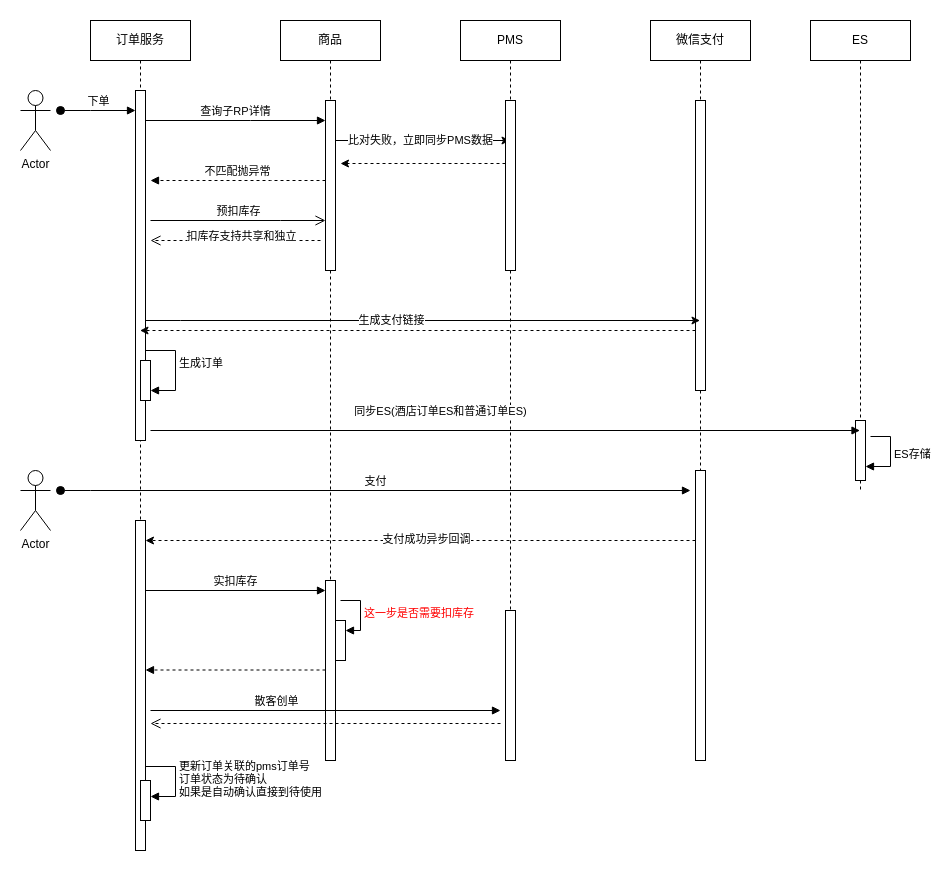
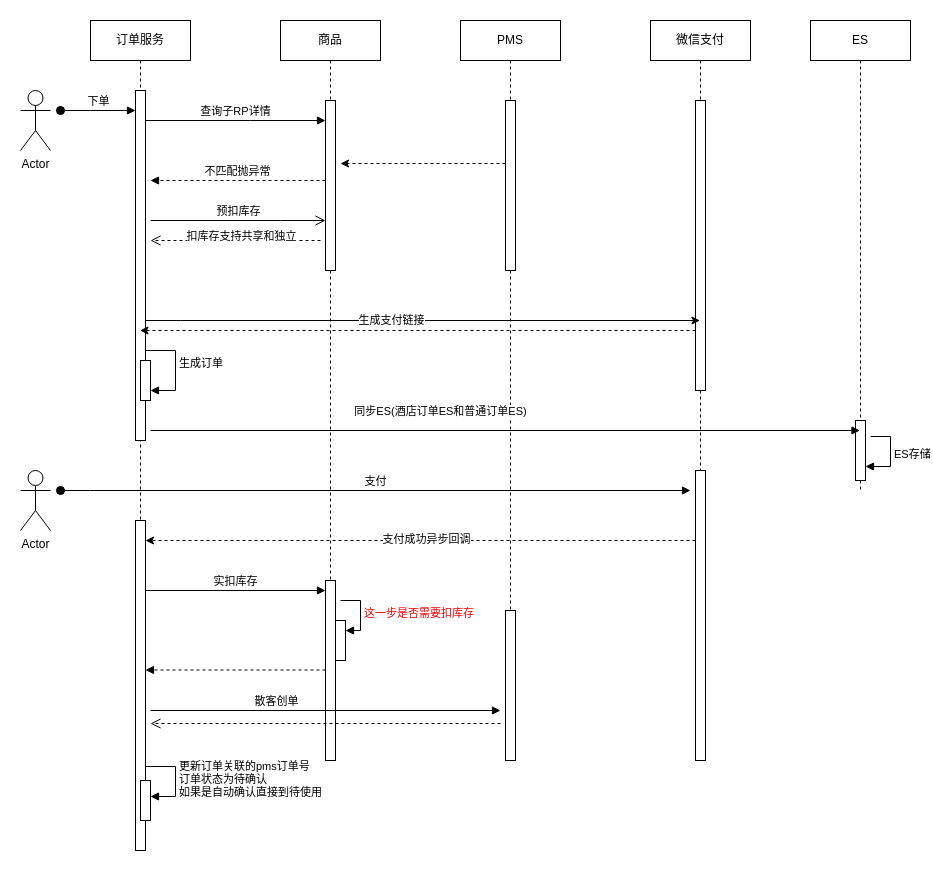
edge "商品" -> "PMS": removed, label "比对失败，立即同步PMS数据"
